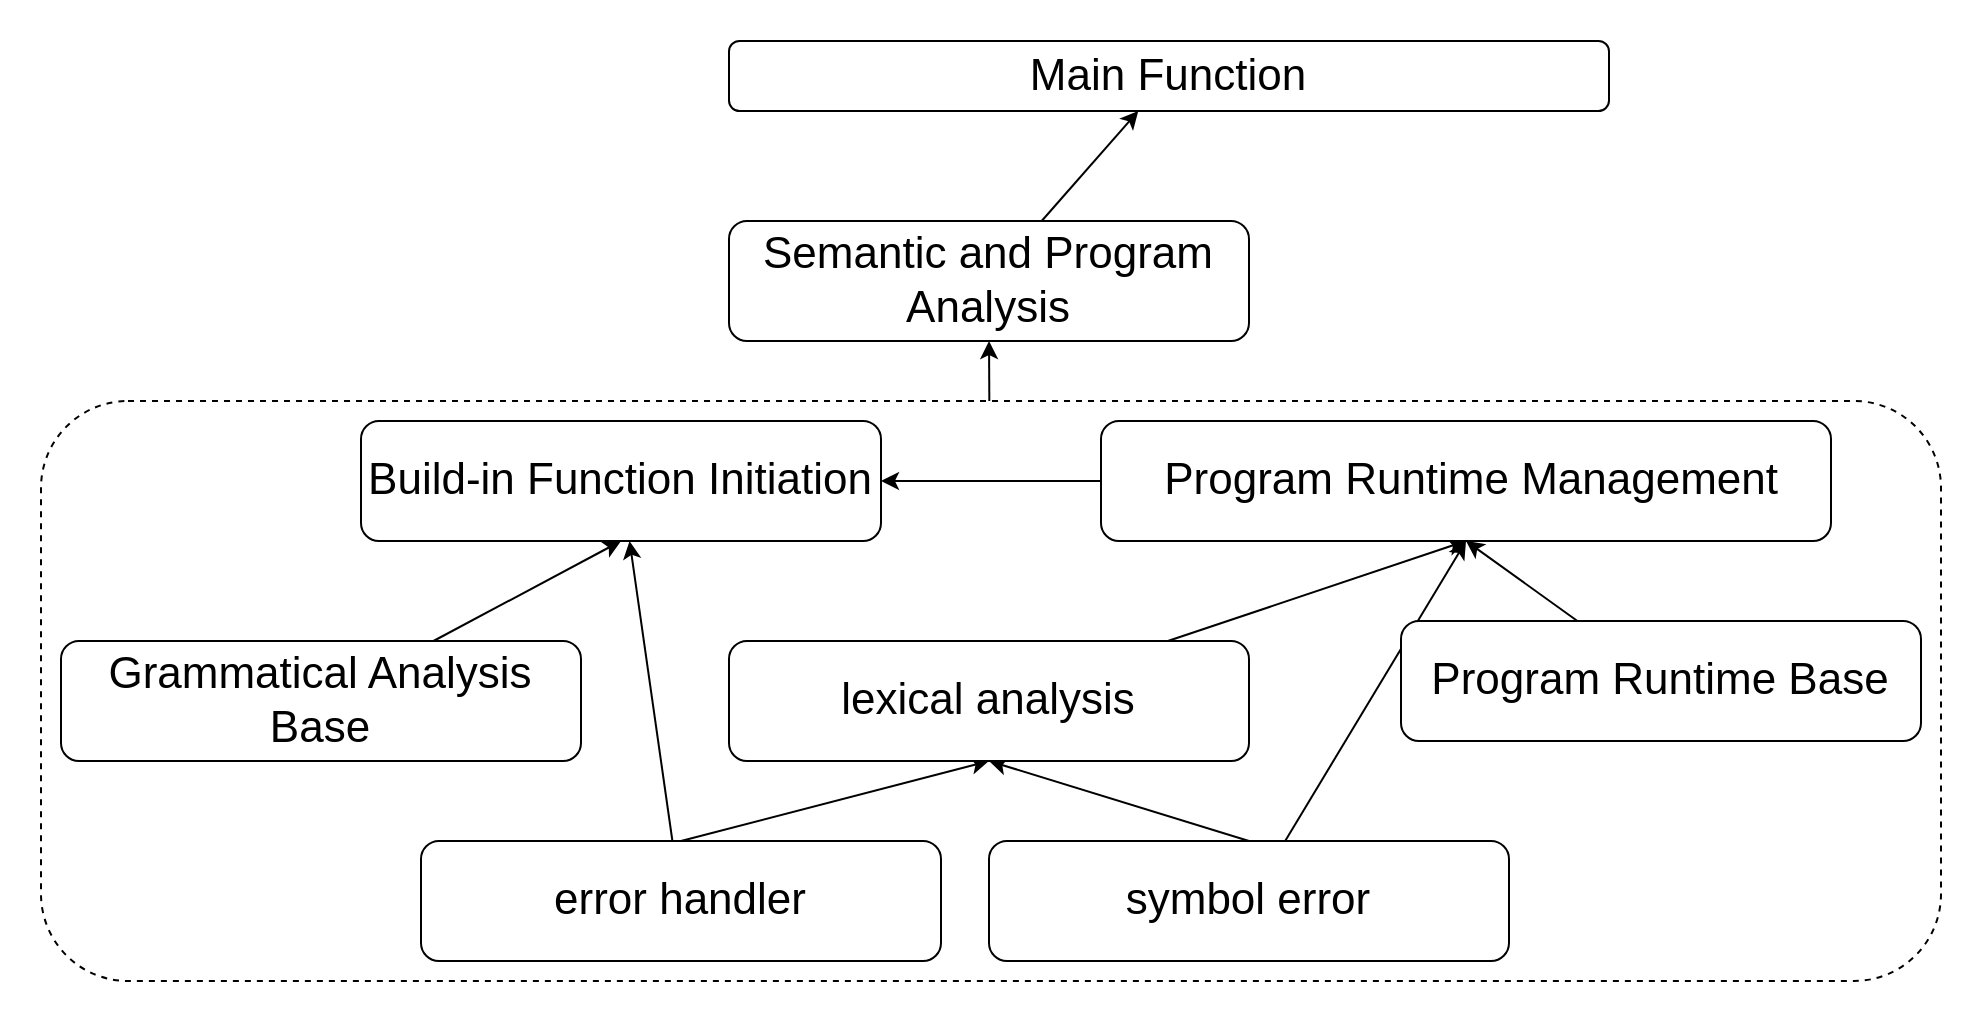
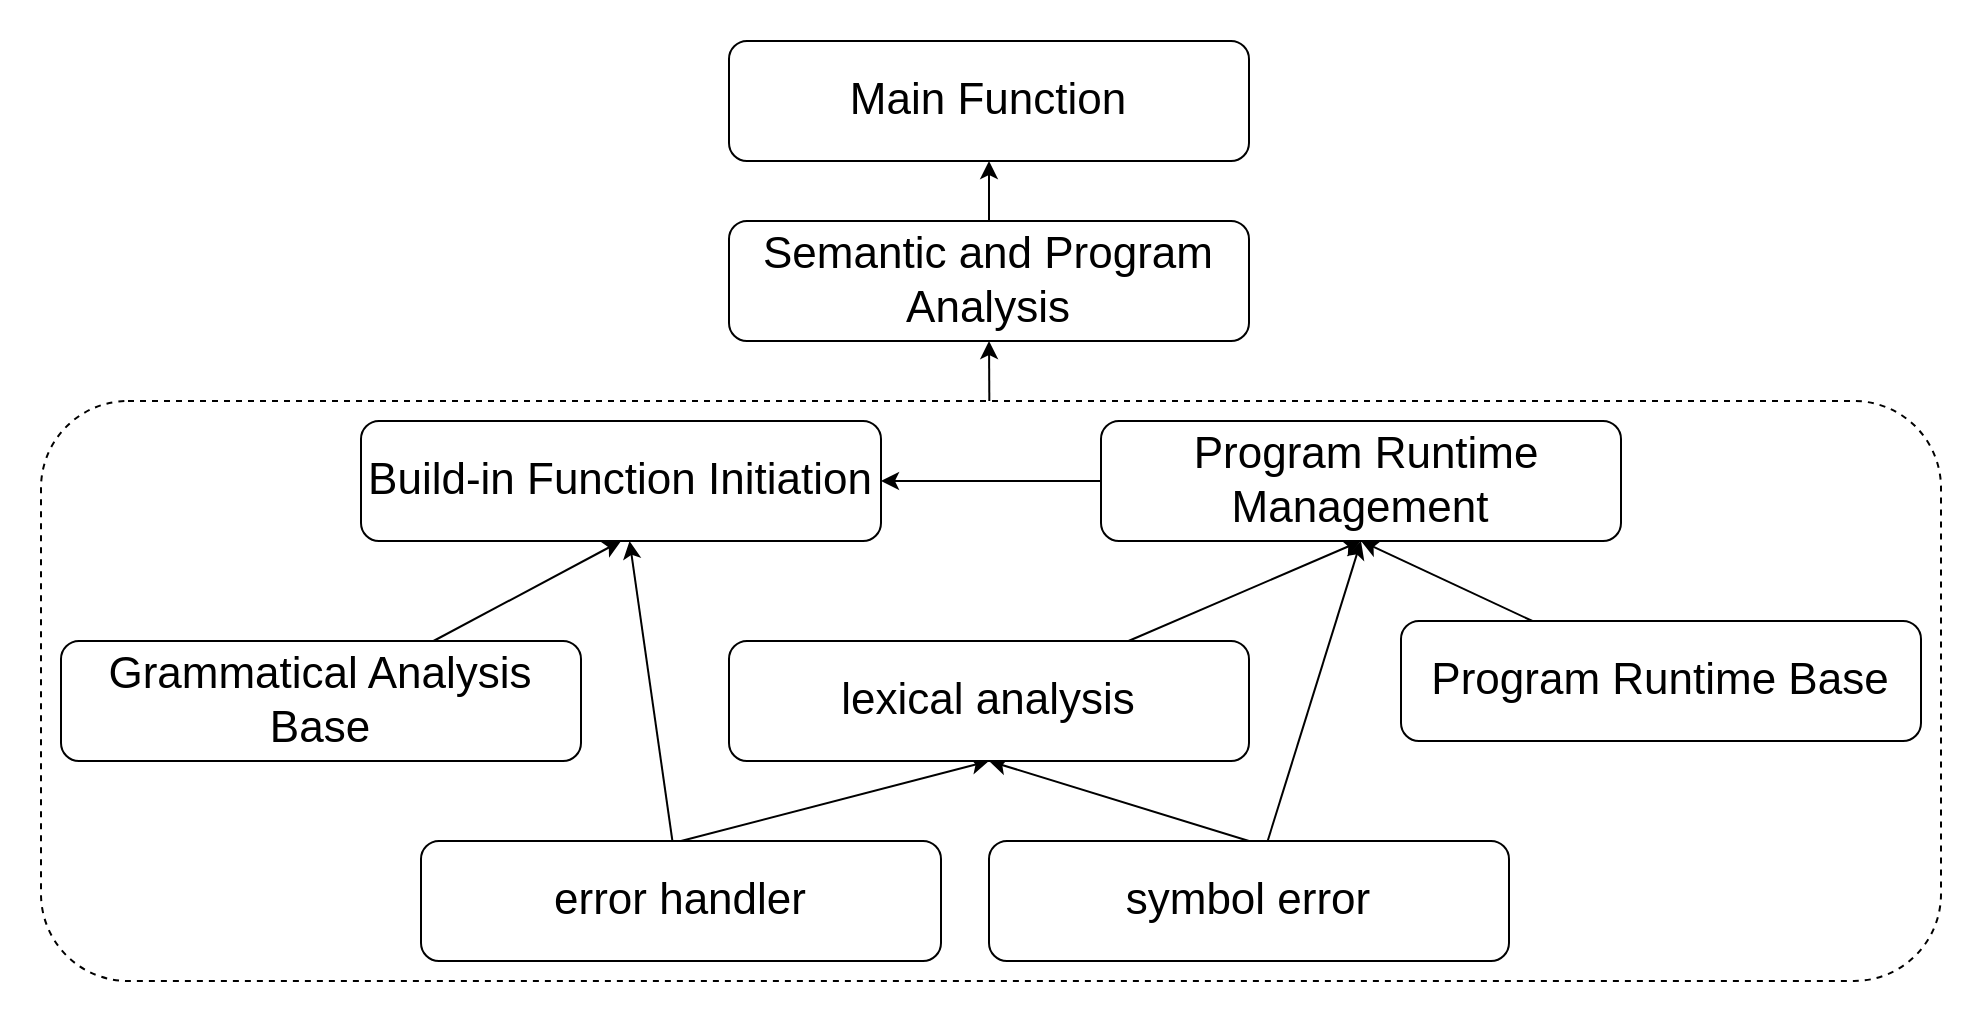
node "Main Function": size 880x70 -> 520x120
node "Program Runtime Management": size 730x120 -> 520x120
